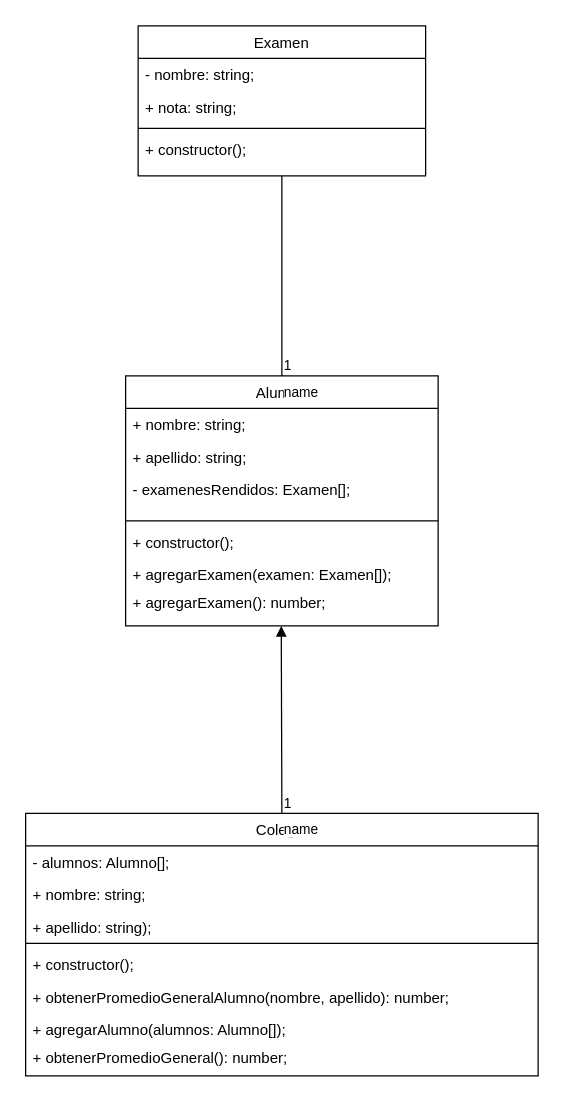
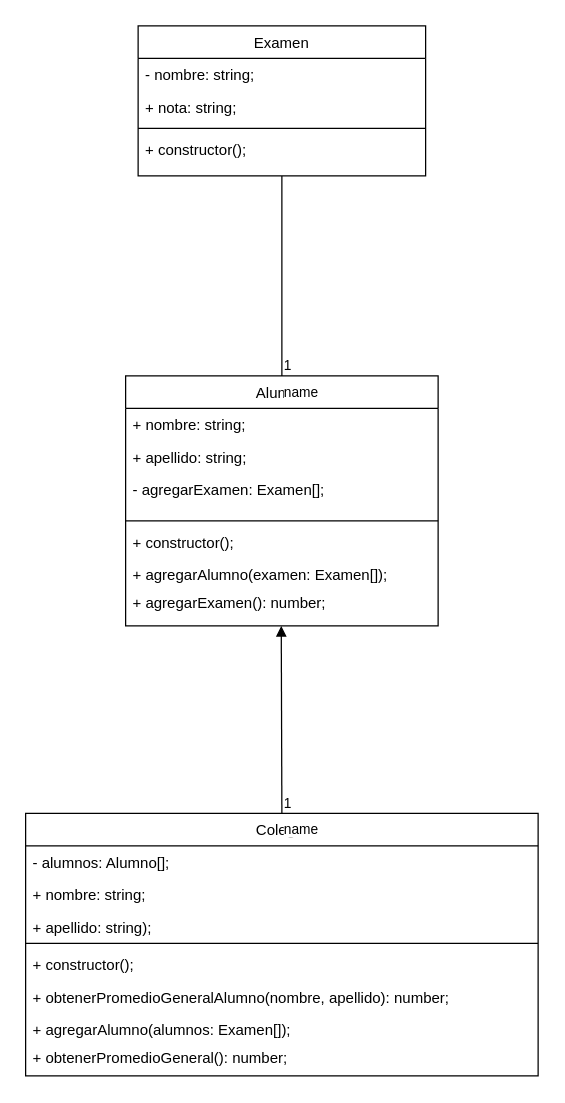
node "- examenesRendidos: Examen[];": label "- examenesRendidos: Examen[];" -> "- agregarExamen: Examen[];"
node "+ agregarExamen(examen: Examen[]);": label "+ agregarExamen(examen: Examen[]);" -> "+ agregarAlumno(examen: Examen[]);"
node "+ agregarAlumno(alumnos: Alumno[]);": label "+ agregarAlumno(alumnos: Alumno[]);" -> "+ agregarAlumno(alumnos: Examen[]);"
